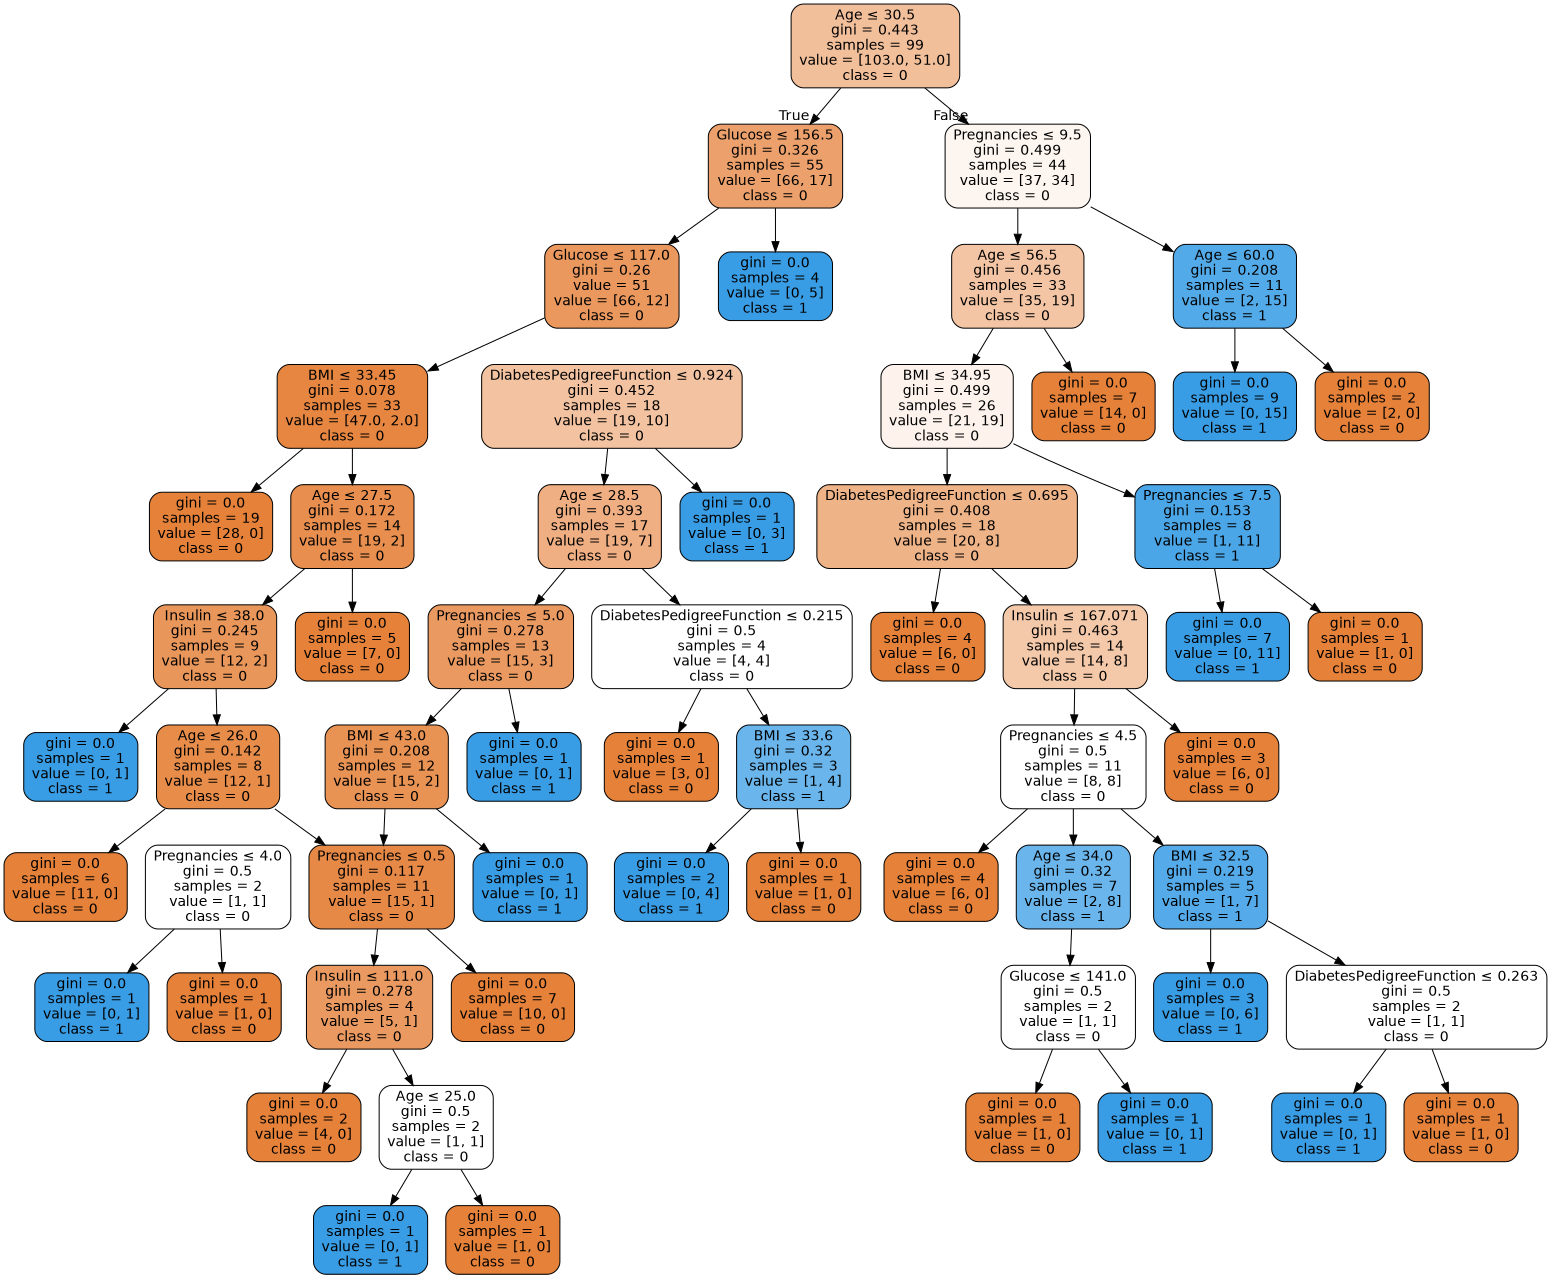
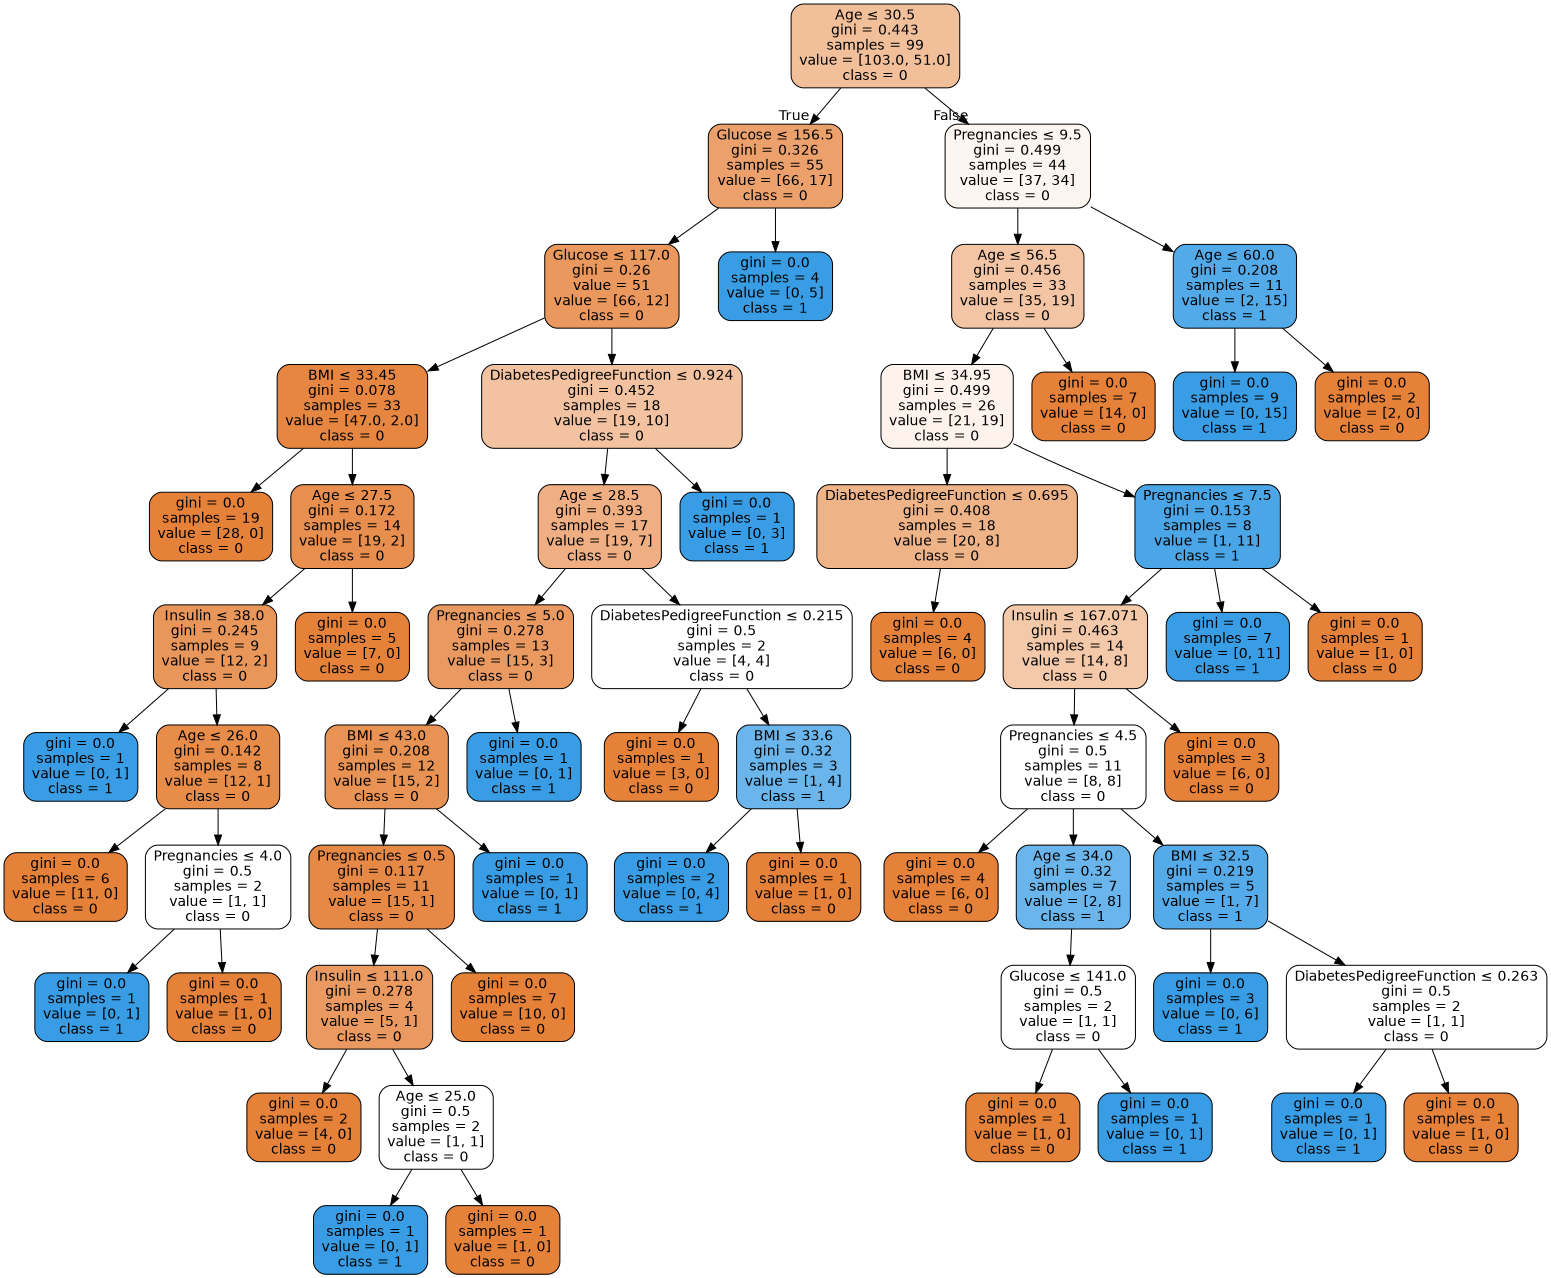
edge "Glucose ≤ 117.0" -> "DiabetesPedigreeFunction ≤ 0.924": added
edge "DiabetesPedigreeFunction ≤ 0.695" -> "Insulin ≤ 167.071": now "Pregnancies ≤ 7.5" -> "Insulin ≤ 167.071"
node "DiabetesPedigreeFunction ≤ 0.215": text "samples = 4" -> "samples = 2"
edge "Age ≤ 26.0" -> "Pregnancies ≤ 0.5": now "Age ≤ 26.0" -> "Pregnancies ≤ 4.0"
